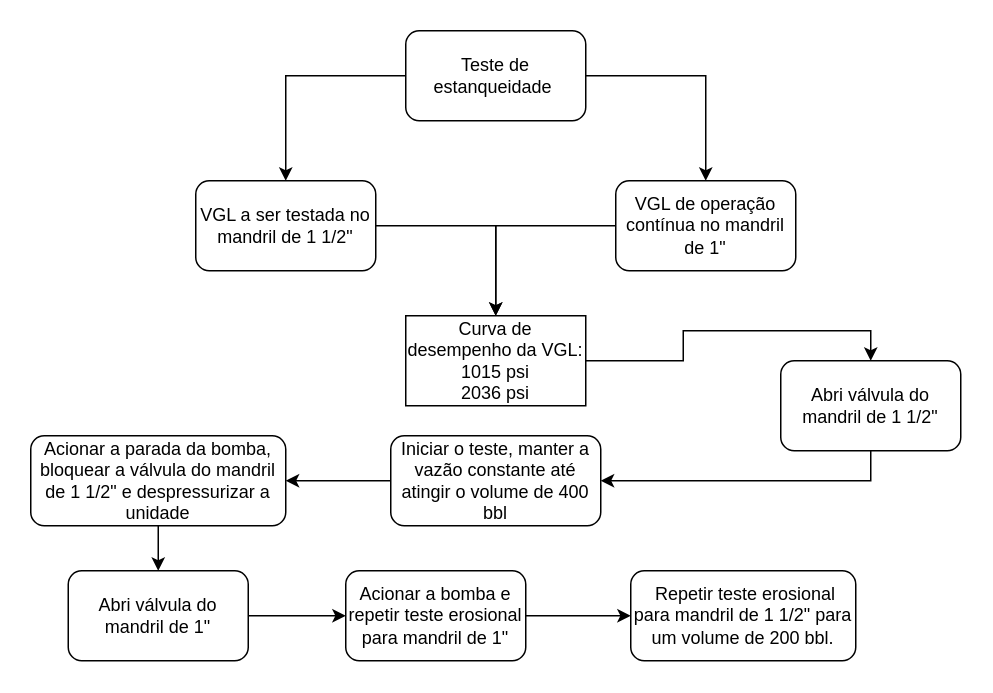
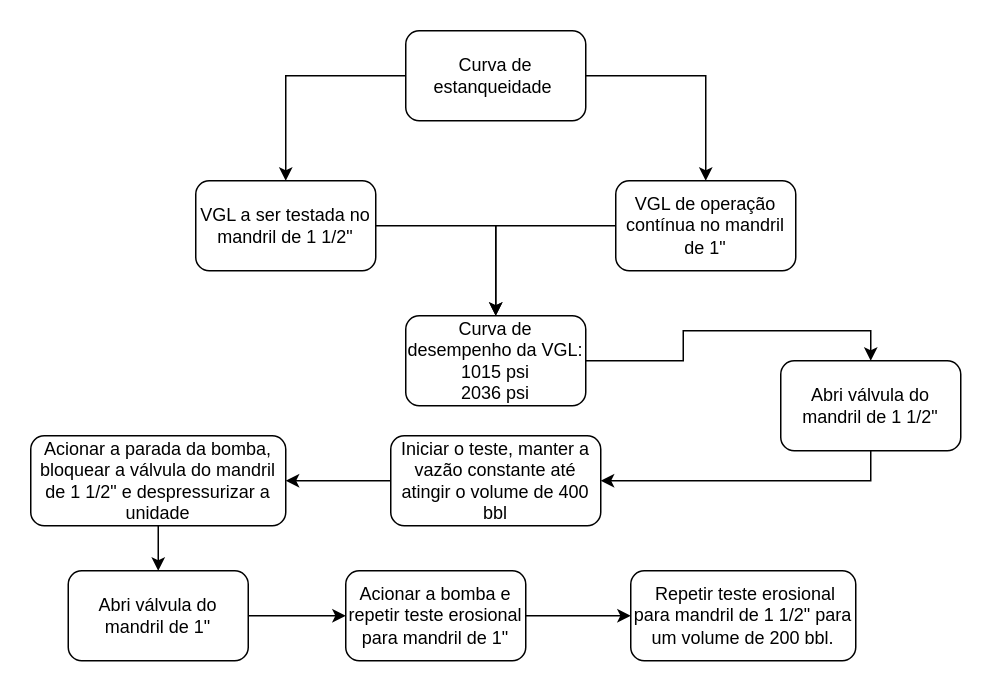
node "Teste de estanqueidade": label "Teste de estanqueidade" -> "Curva de estanqueidade"
node "Curva de desempenho da VGL: 1015 psi 2036 psi": shape rectangle -> rounded rectangle
